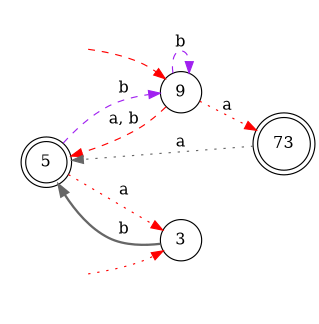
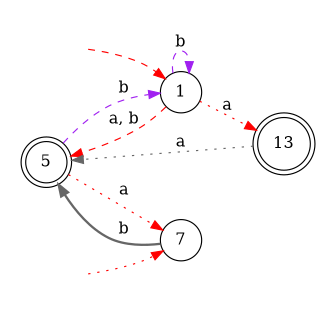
node "9": label "9" -> "1"
node "73": label "73" -> "13"
node "3": label "3" -> "7"
